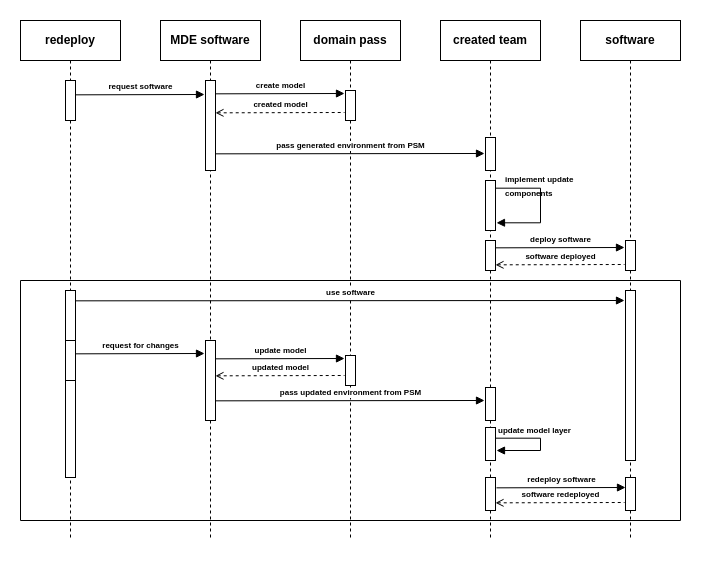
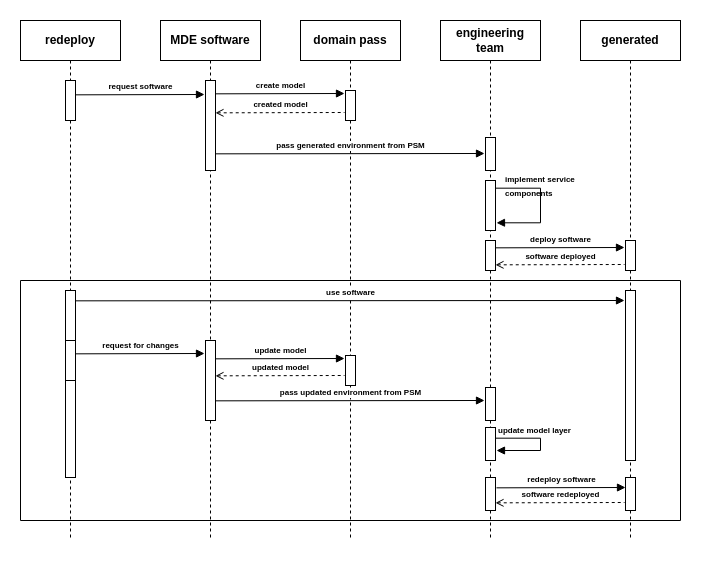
node "created team": label "created team" -> "engineering team"
node "software": label "software" -> "generated"
node "implement update components": label "implement update components" -> "implement service components"
